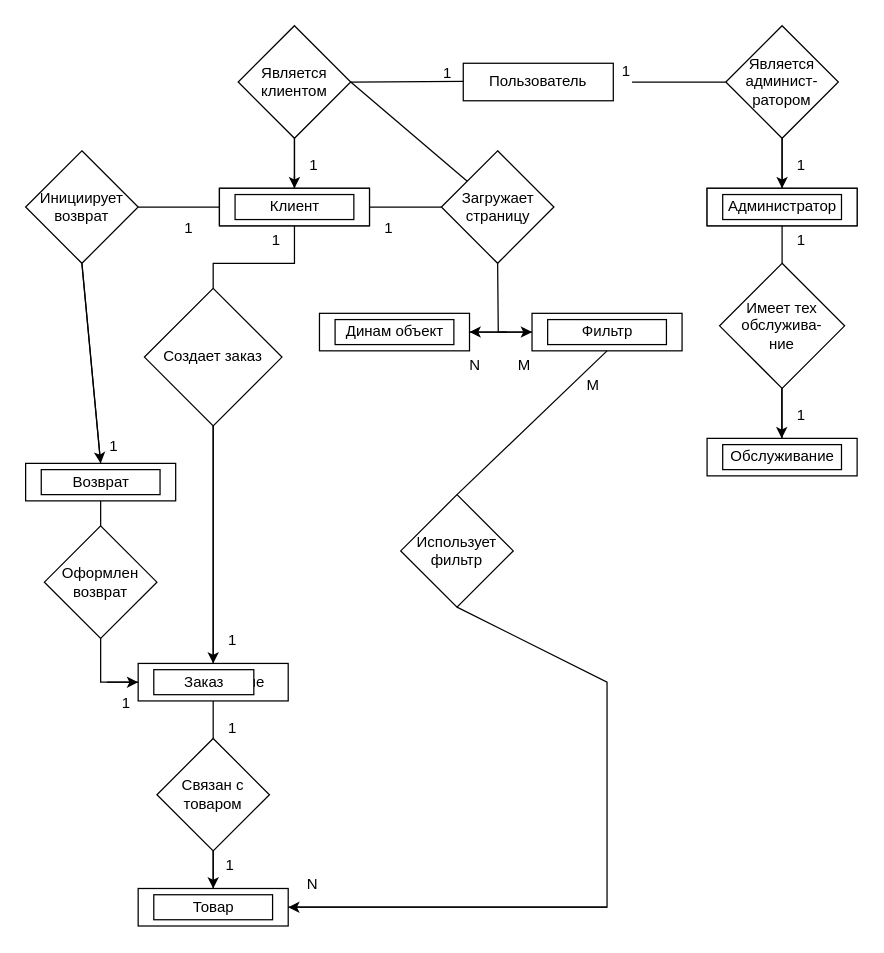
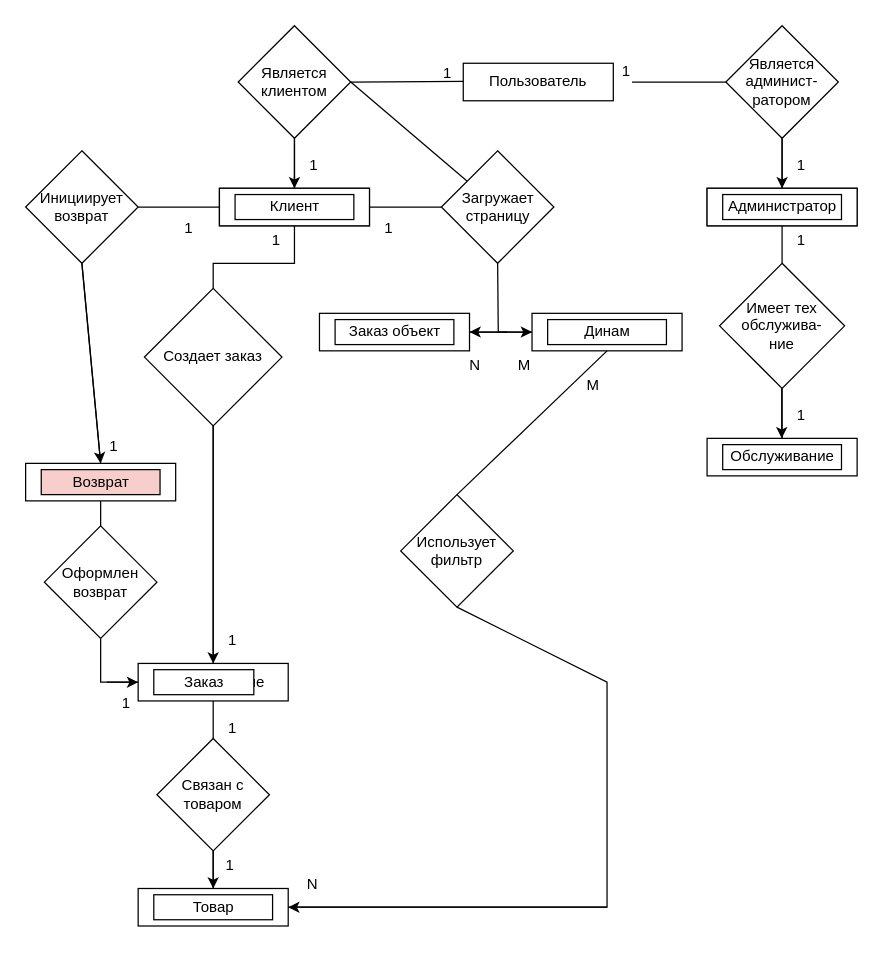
node "Динам объект": label "Динам объект" -> "Заказ объект"
node "Фильтр": label "Фильтр" -> "Динам"
node "Возврат": fillcolor #ffffff -> #f8cecc
